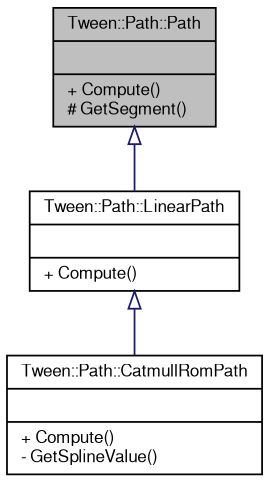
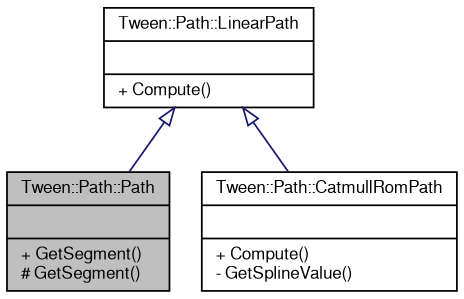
node "Tween::Path::Path": text "+ Compute()" -> "+ GetSegment()"
edge "Tween::Path::LinearPath" -> "Tween::Path::Path": reversed
